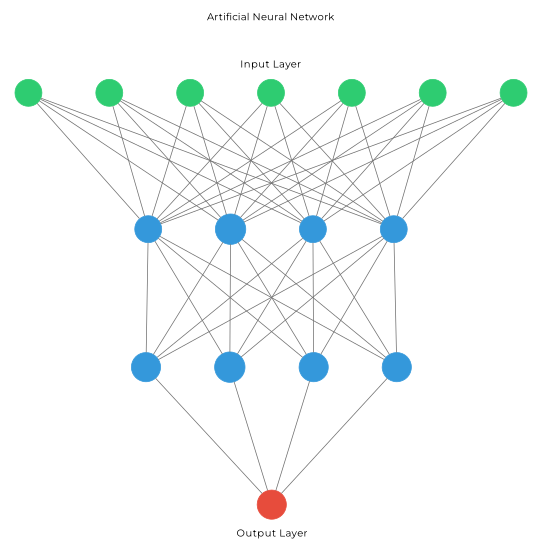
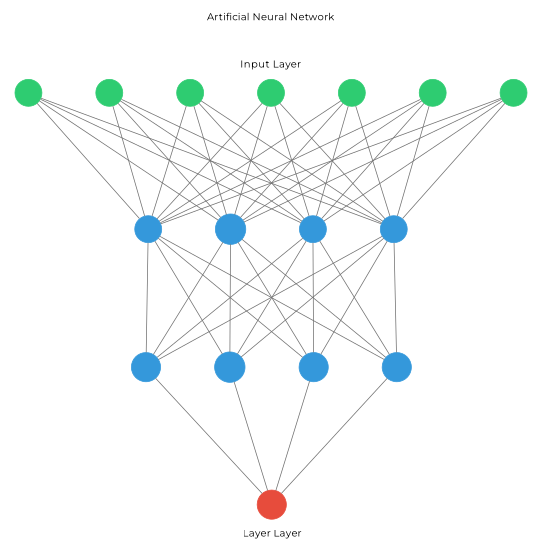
cluster "Output Layer": label "Output Layer" -> "Layer Layer"
